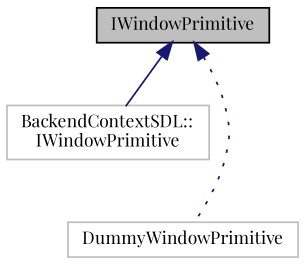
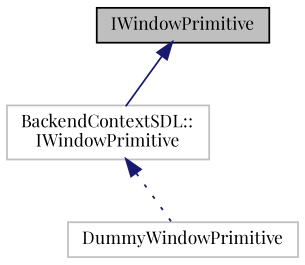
edge "DummyWindowPrimitive" -> "IWindowPrimitive": now "DummyWindowPrimitive" -> "BackendContextSDL:: IWindowPrimitive"
